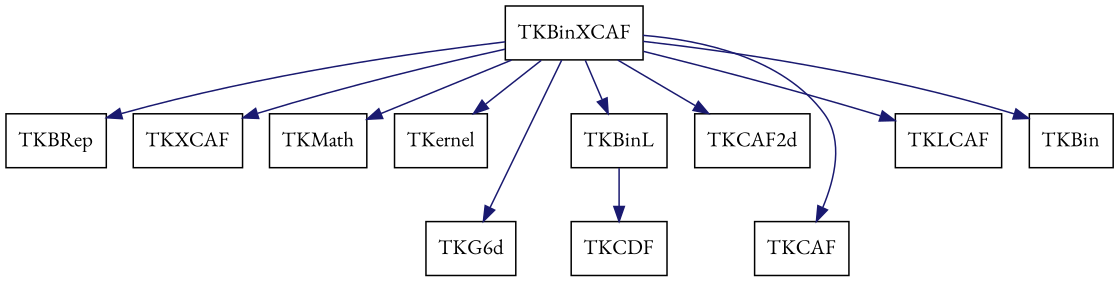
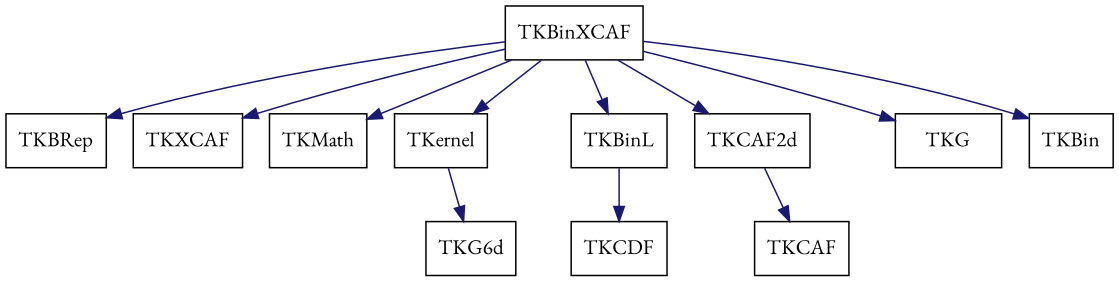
edge "TKBinXCAF" -> "TKCAF": now "TKCAF2d" -> "TKCAF"
edge "TKBinXCAF" -> "TKG6d": now "TKernel" -> "TKG6d"
node "TKLCAF": label "TKLCAF" -> "TKG"
